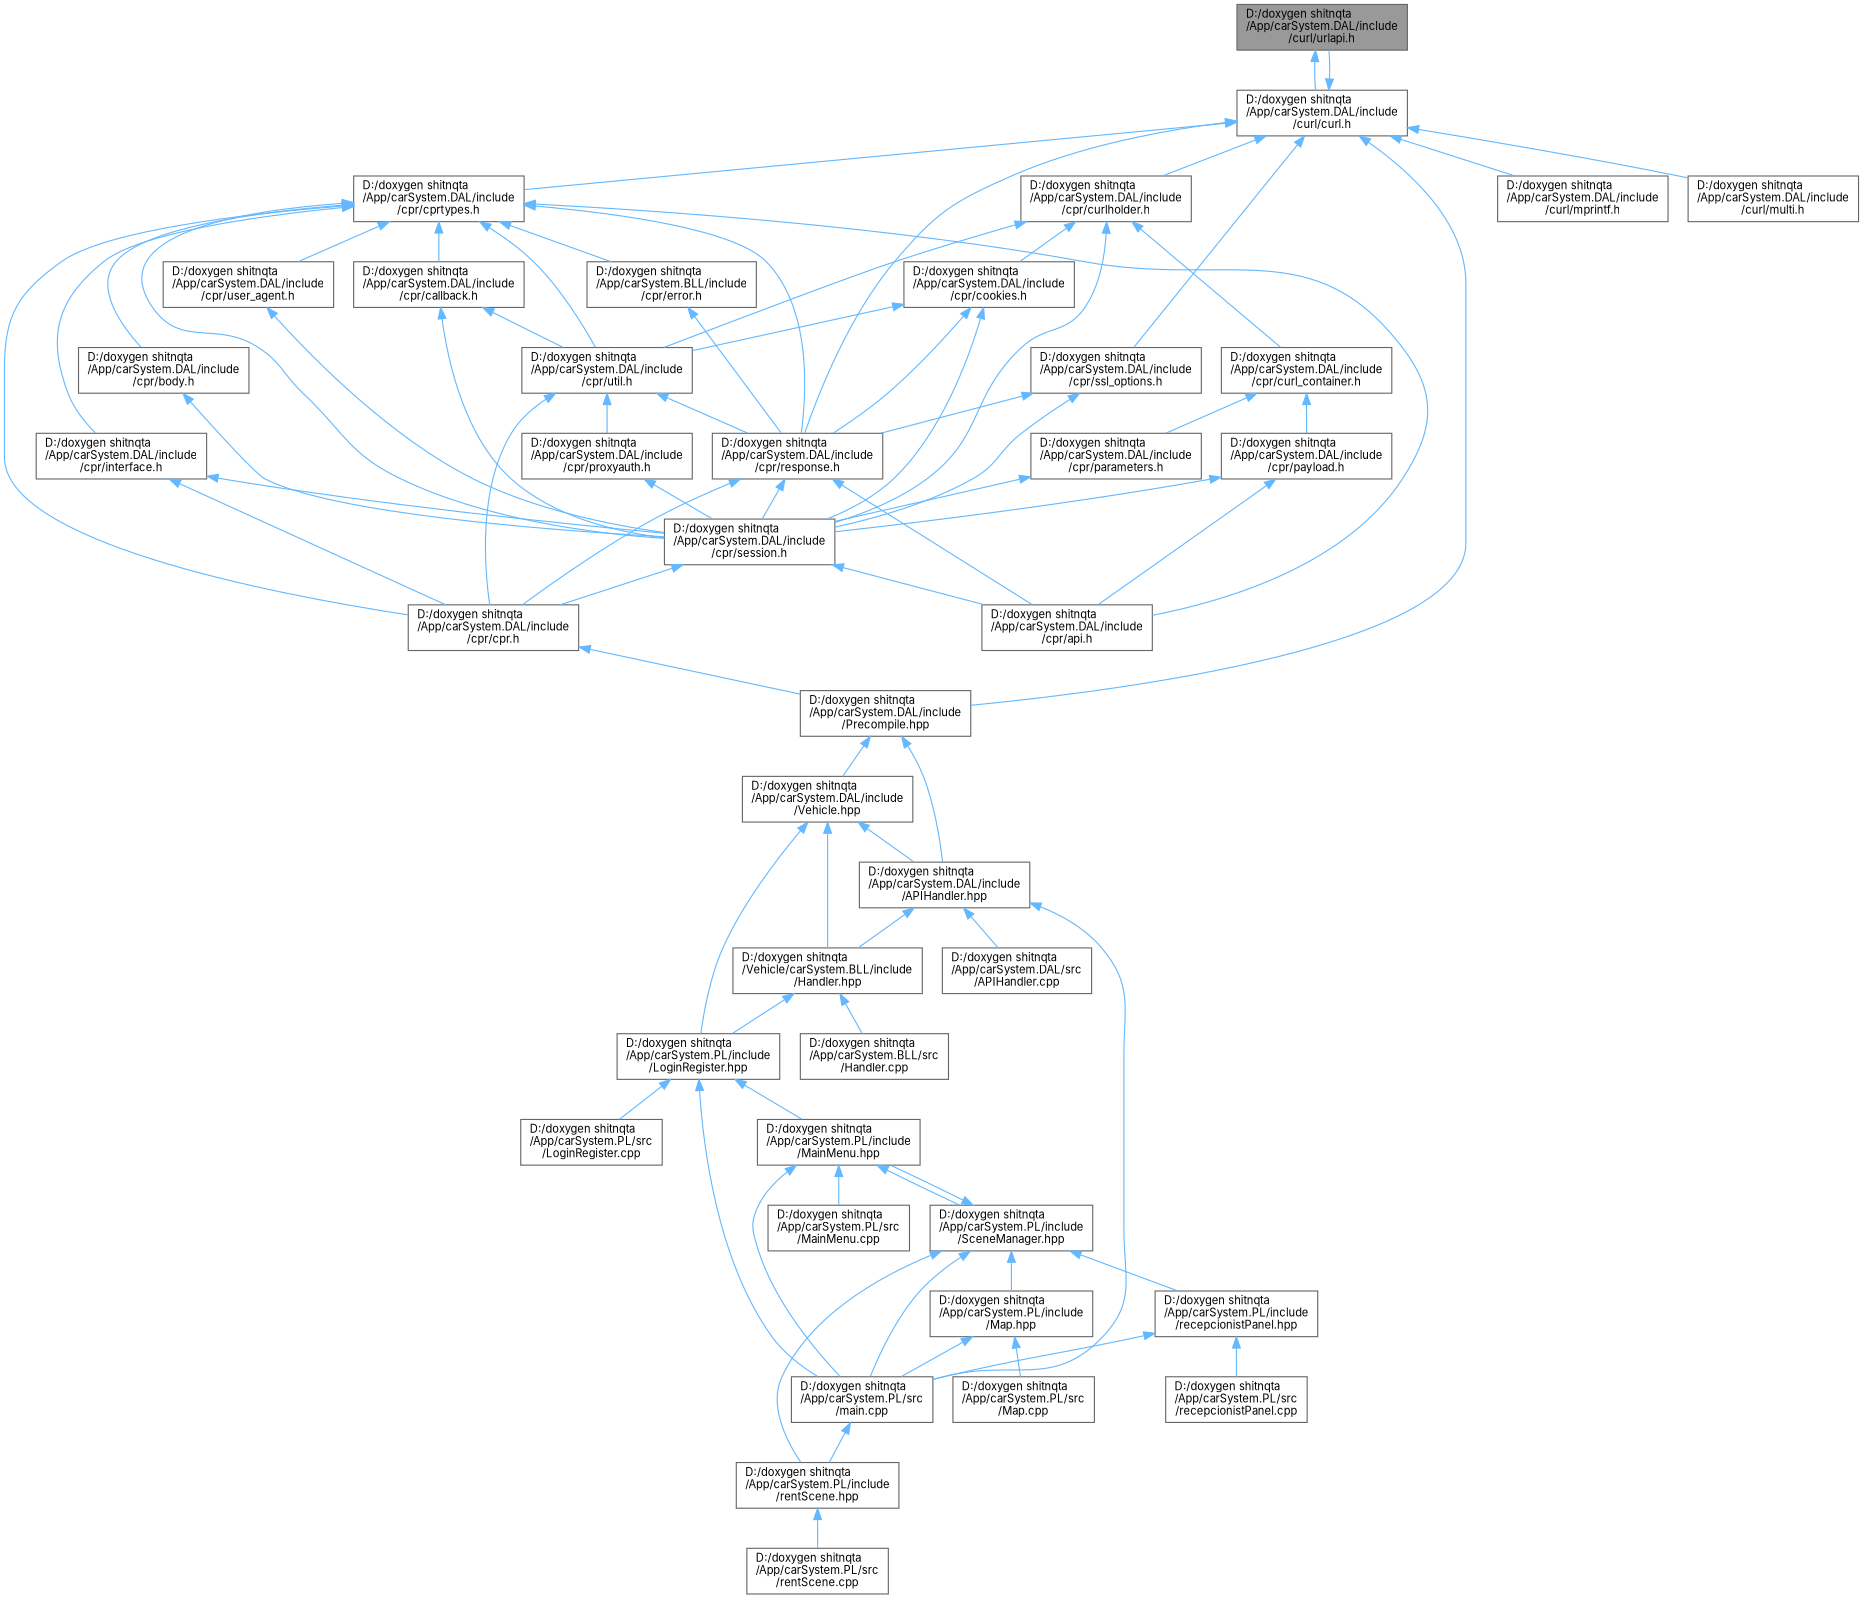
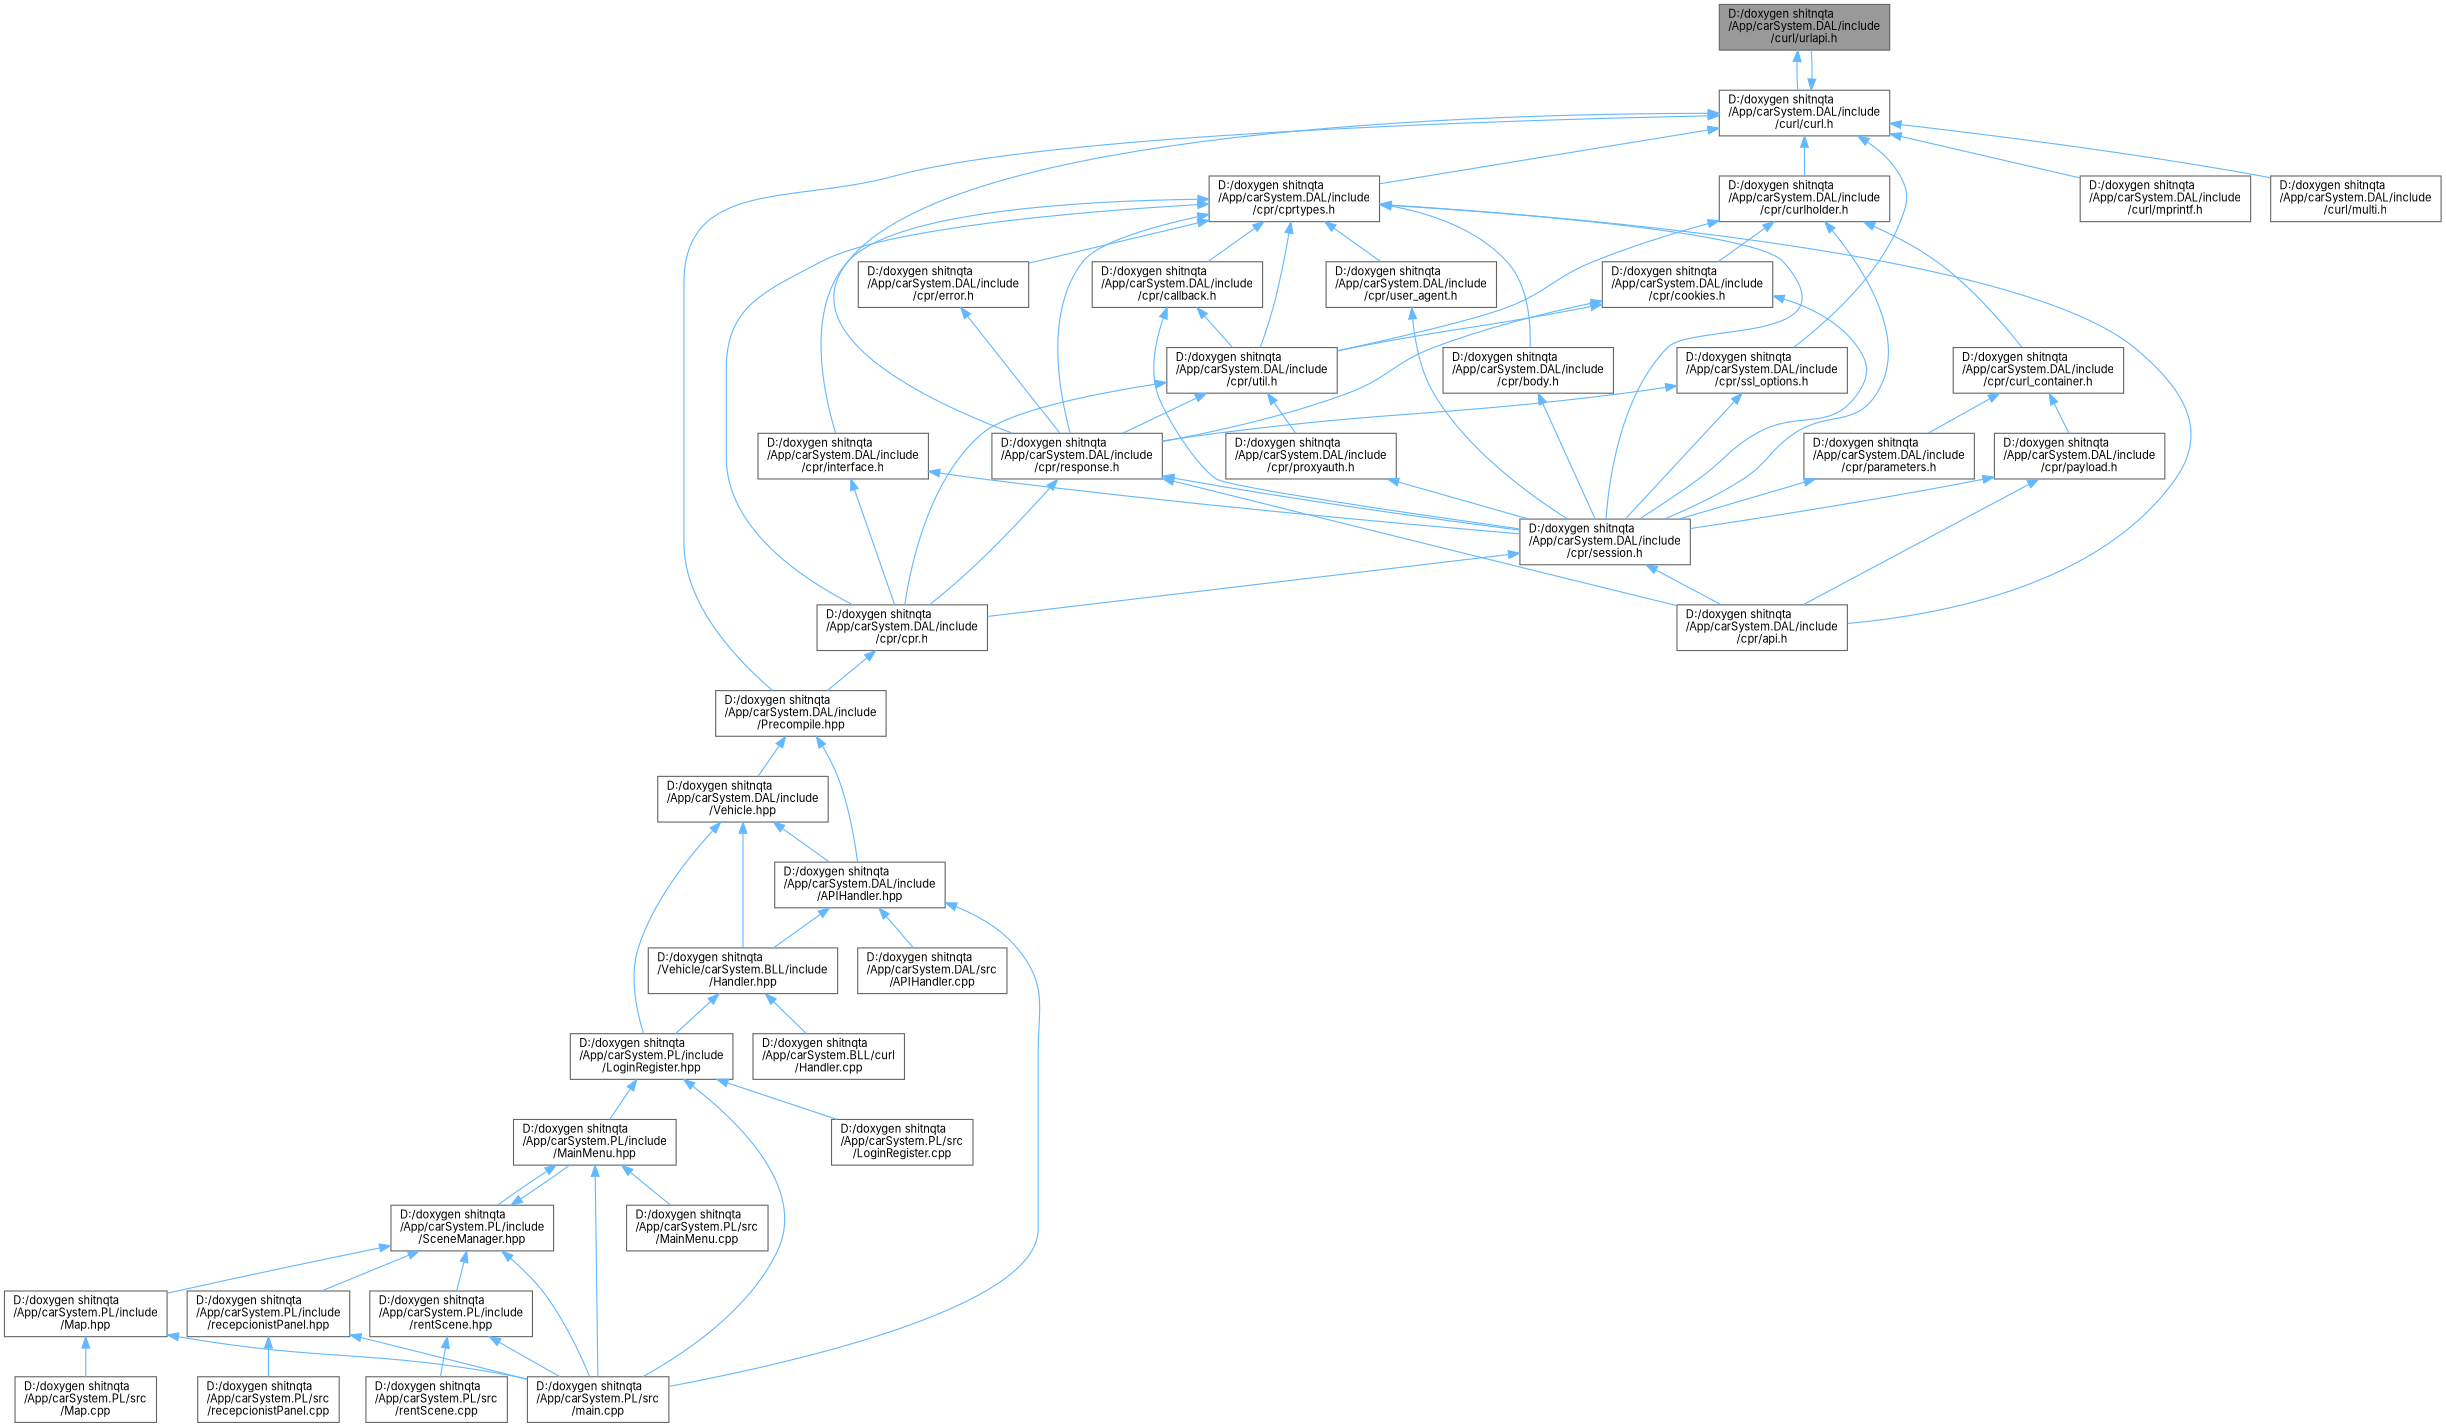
node "D:/doxygen shitnqta /App/carSystem.BLL/include /cpr/error.h": label "D:/doxygen shitnqta /App/carSystem.BLL/include /cpr/error.h" -> "D:/doxygen shitnqta /App/carSystem.DAL/include /cpr/error.h"
node "D:/doxygen shitnqta /App/carSystem.BLL/src /Handler.cpp": label "D:/doxygen shitnqta /App/carSystem.BLL/src /Handler.cpp" -> "D:/doxygen shitnqta /App/carSystem.BLL/curl /Handler.cpp"
edge "D:/doxygen shitnqta /App/carSystem.PL/include /rentScene.hpp" -> "D:/doxygen shitnqta /App/carSystem.PL/src /main.cpp": reversed
